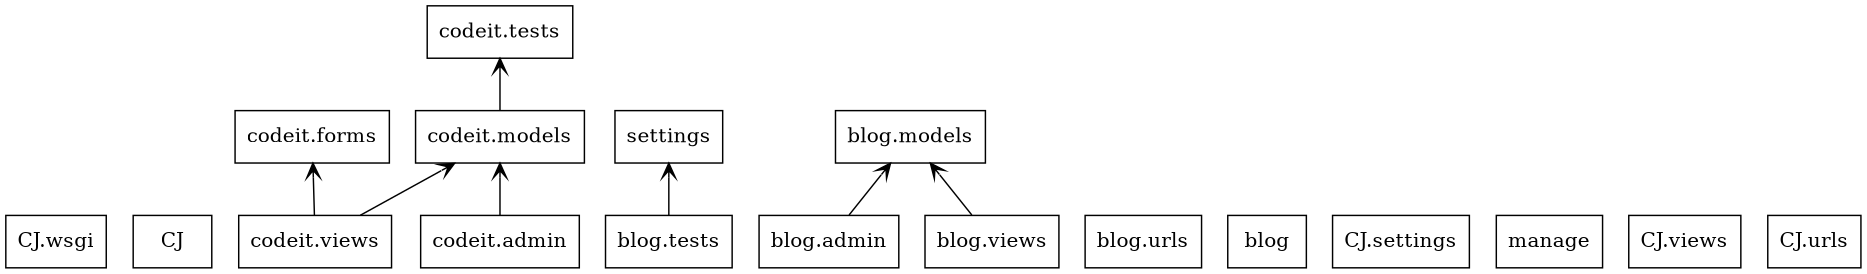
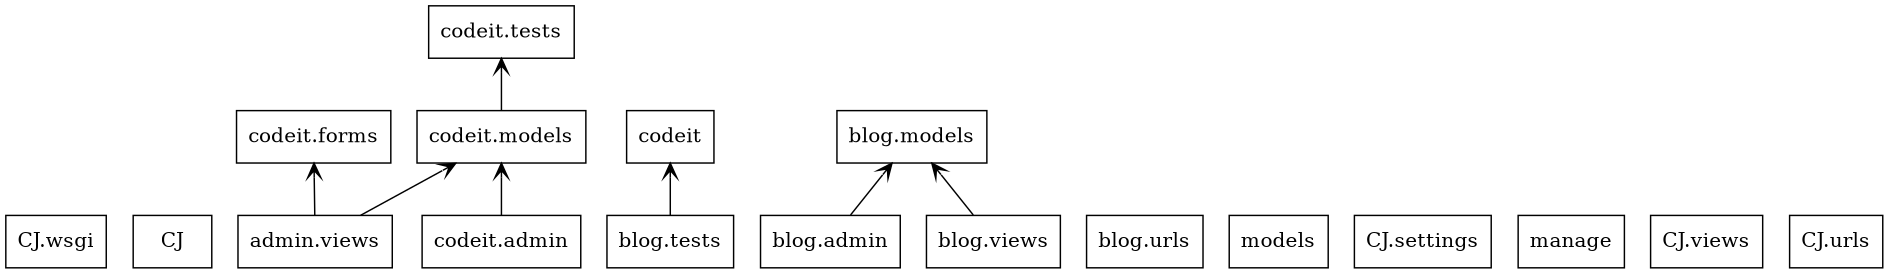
node "settings": label "settings" -> "codeit"
node "codeit.views": label "codeit.views" -> "admin.views"
node "blog": label "blog" -> "models"
